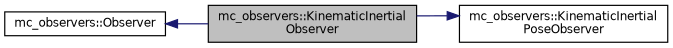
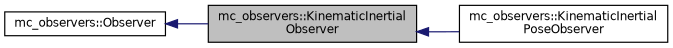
edge "mc_observers::KinematicInertial Observer" -> "mc_observers::KinematicInertial PoseObserver": reversed
